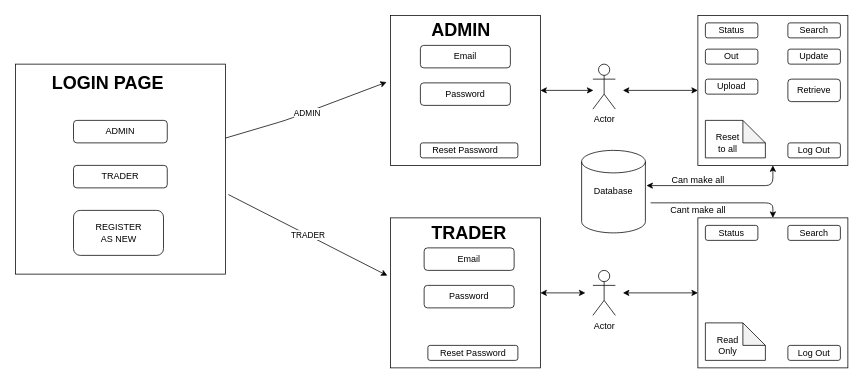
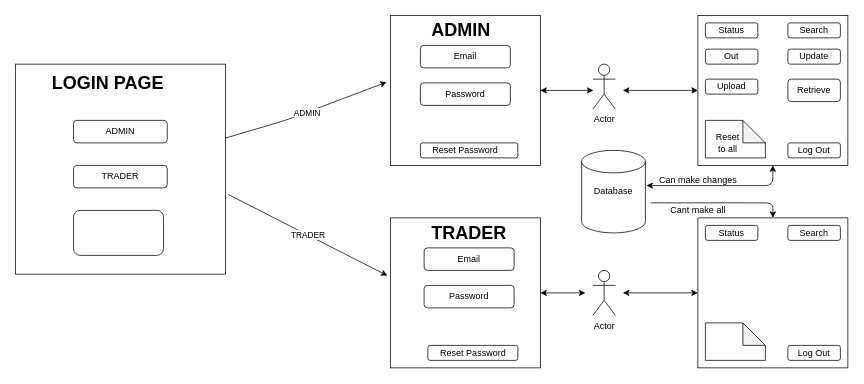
node "Can make all": label "Can make all" -> "Can make changes"
node "REGISTER AS NEW": removed
node "Read Only": removed
